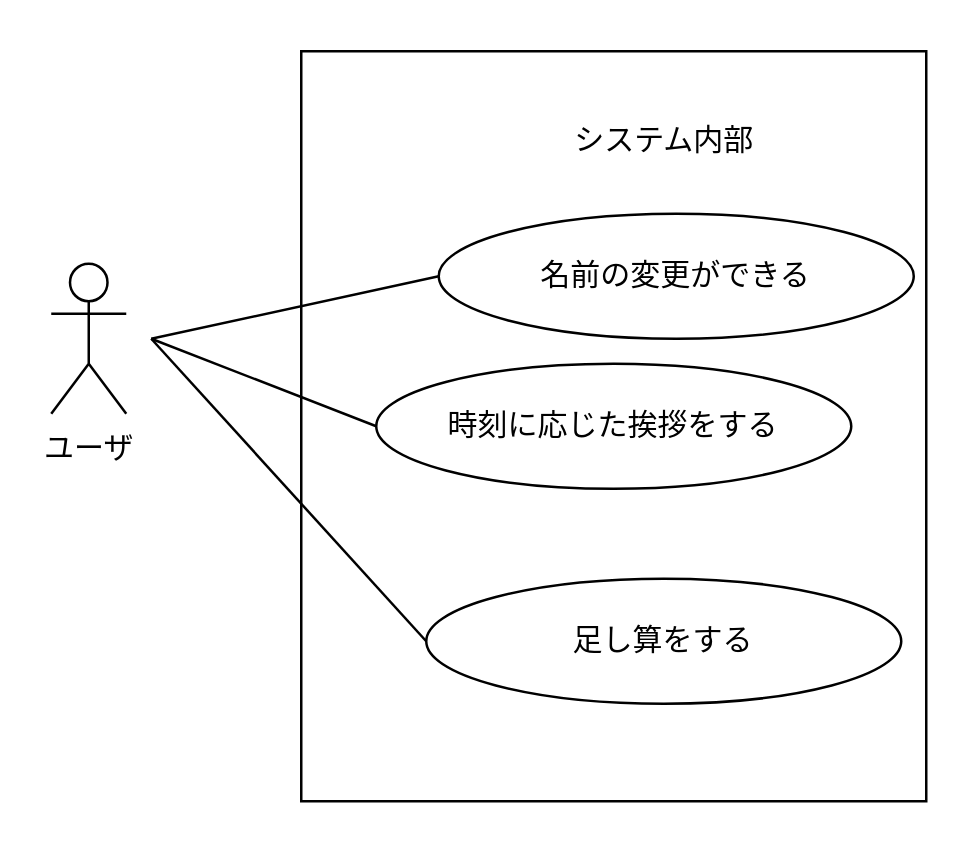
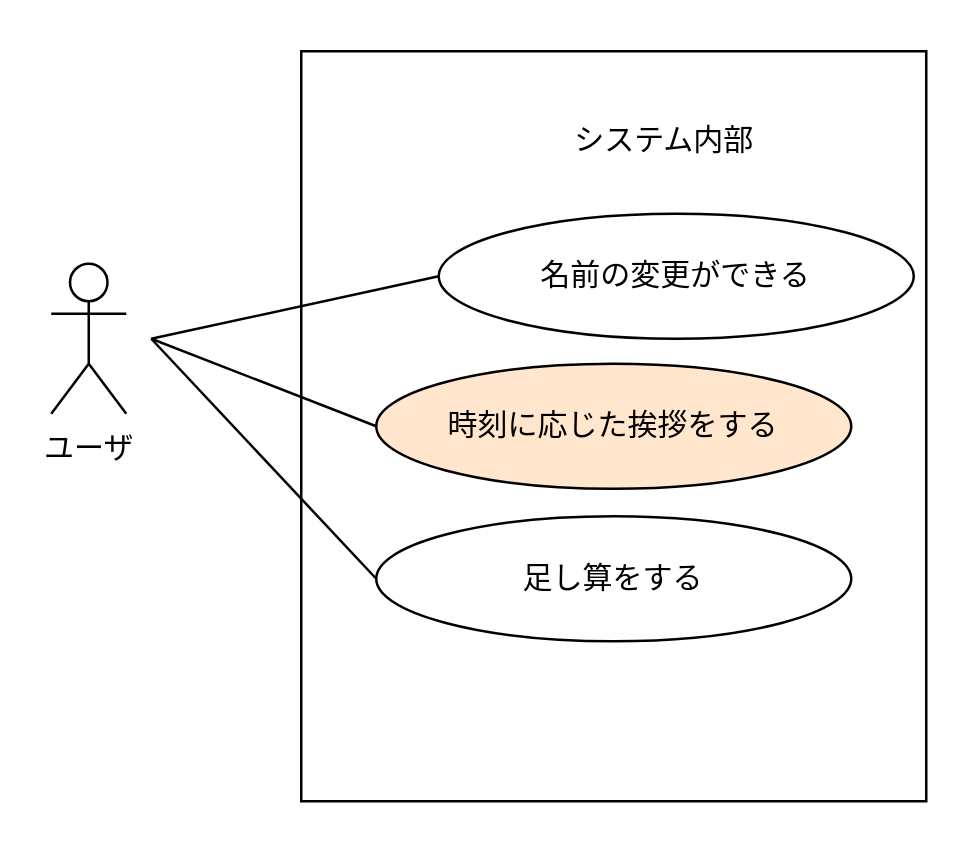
node "時刻に応じた挨拶をする": fillcolor #ffffff -> #ffe6cc
node "足し算をする": moved (664, 641) -> (614, 579)
